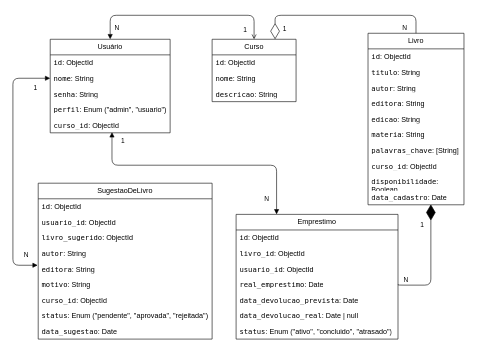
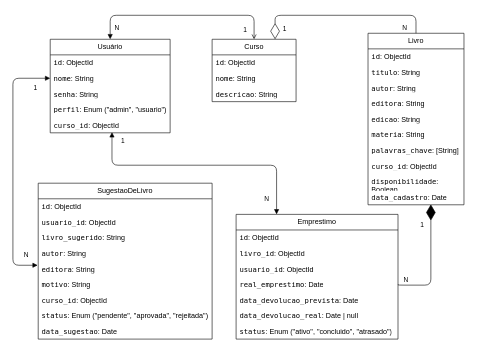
node "livro_sugerido: ObjectId": label "livro_sugerido: ObjectId" -> "livro_sugerido: String"
